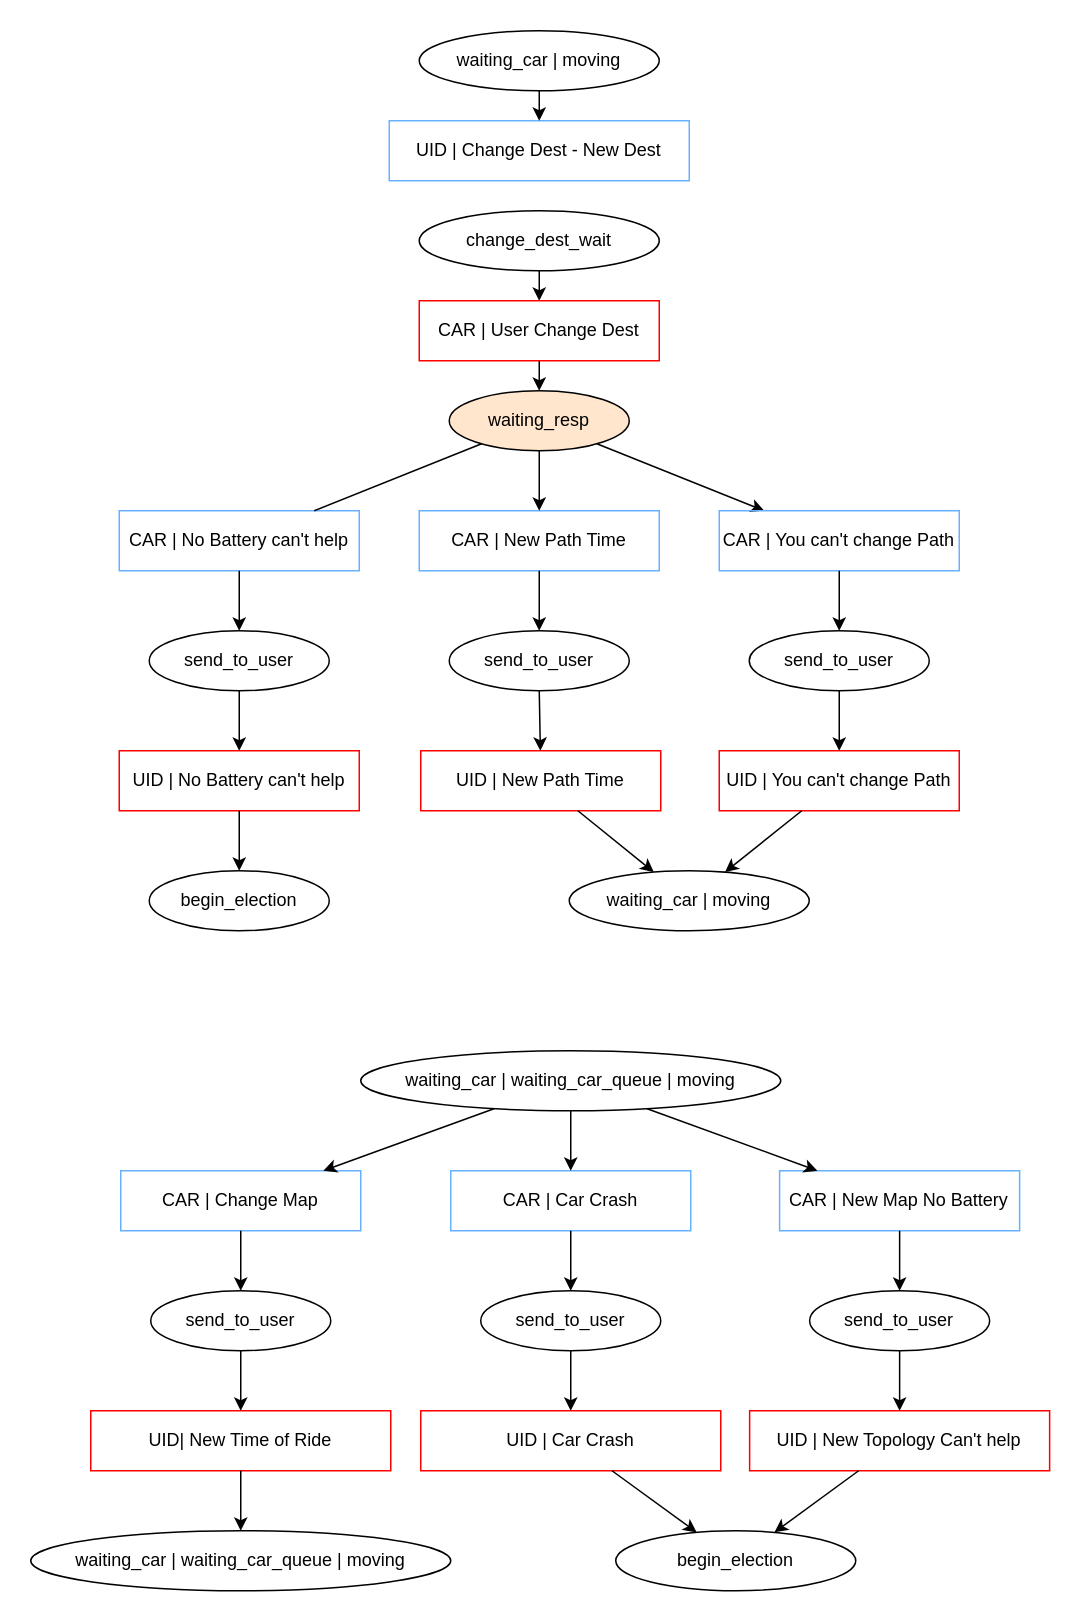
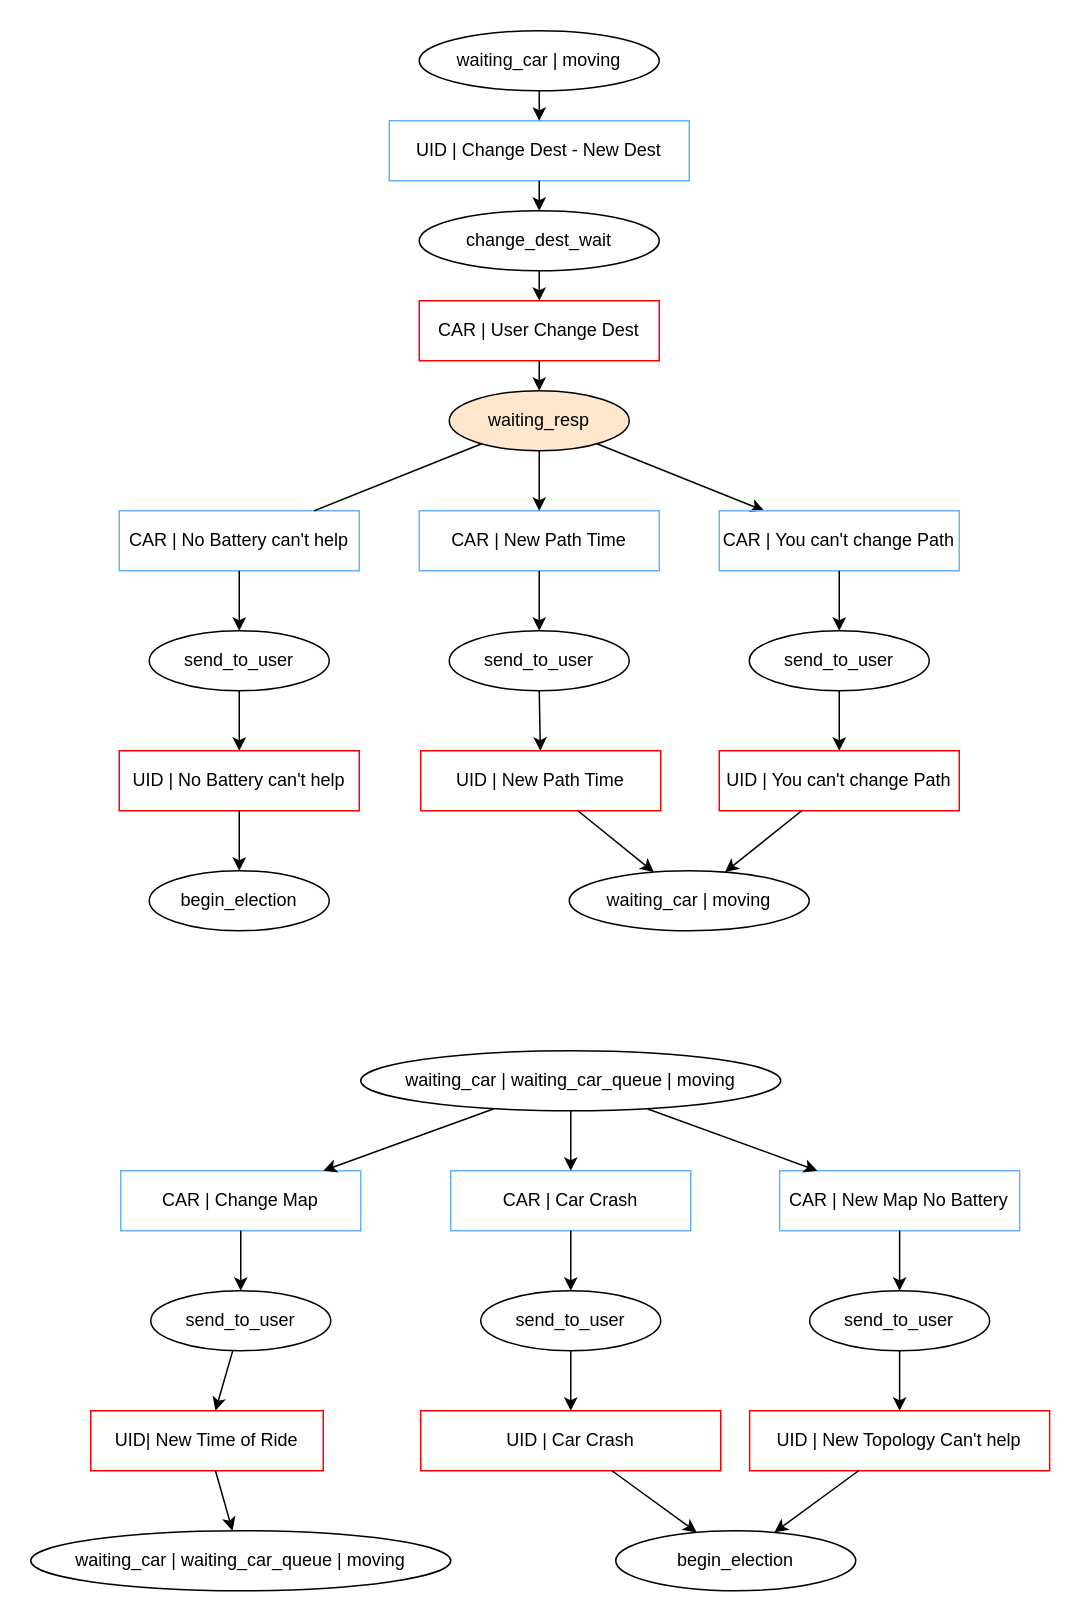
edge "UID | Change Dest - New Dest" -> "change_dest_wait": added
node "UID| New Time of Ride": size 300x60 -> 233x60
